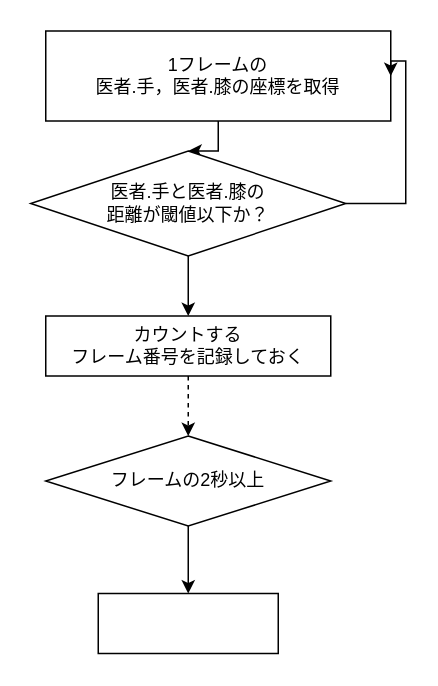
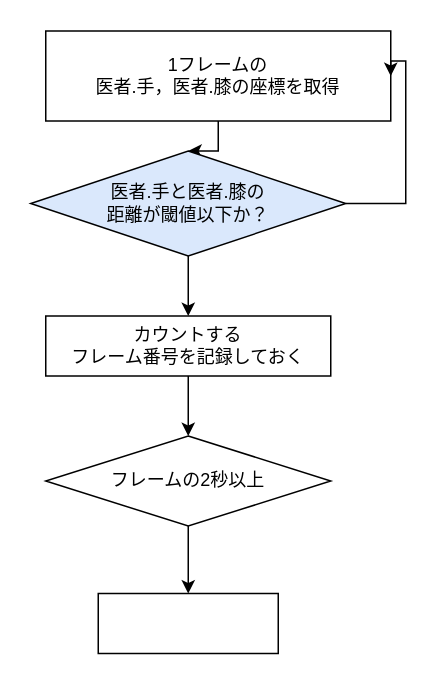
node "医者.手と医者.膝の 距離が閾値以下か？": fillcolor #ffffff -> #dae8fc
edge "カウントする フレーム番号を記録しておく" -> "フレームの2秒以上": style dashed -> solid
